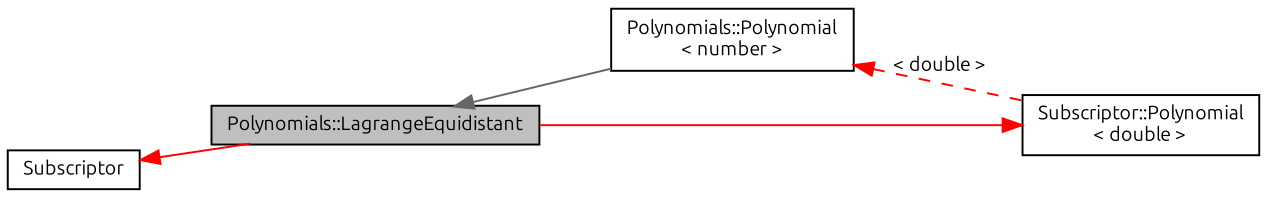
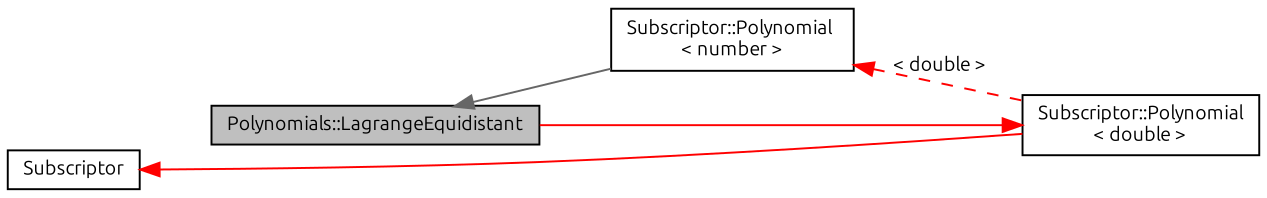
node "Polynomials::Polynomial < number >": label "Polynomials::Polynomial < number >" -> "Subscriptor::Polynomial < number >"
edge "Polynomials::LagrangeEquidistant" -> "Subscriptor": now "Subscriptor::Polynomial < double >" -> "Subscriptor"
